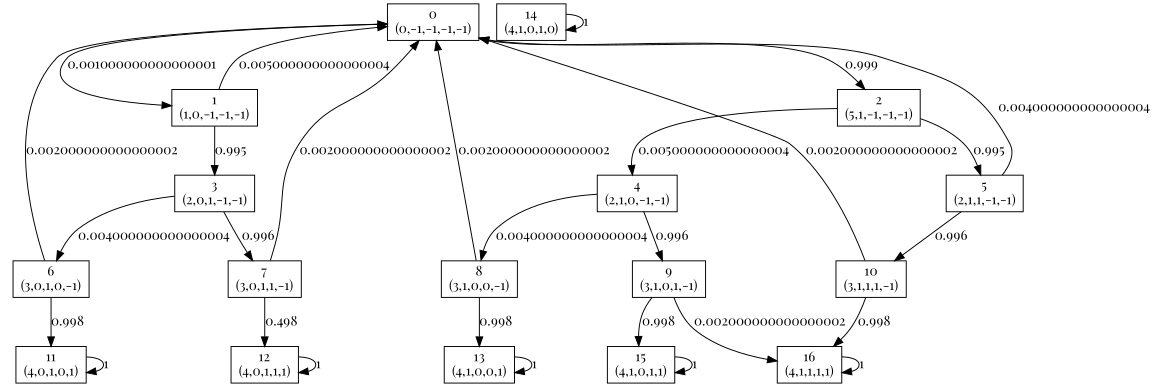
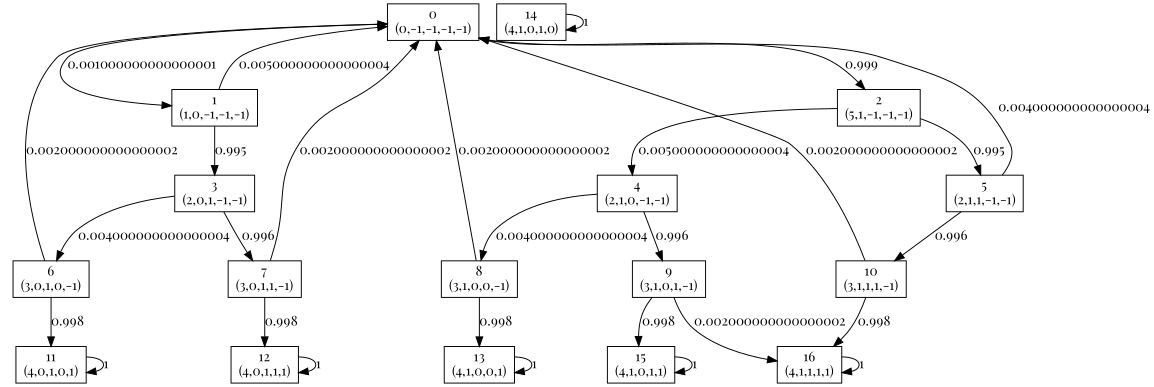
edge "7 (3,0,1,1,-1)" -> "12 (4,0,1,1,1)": label "0.498" -> "0.998"
